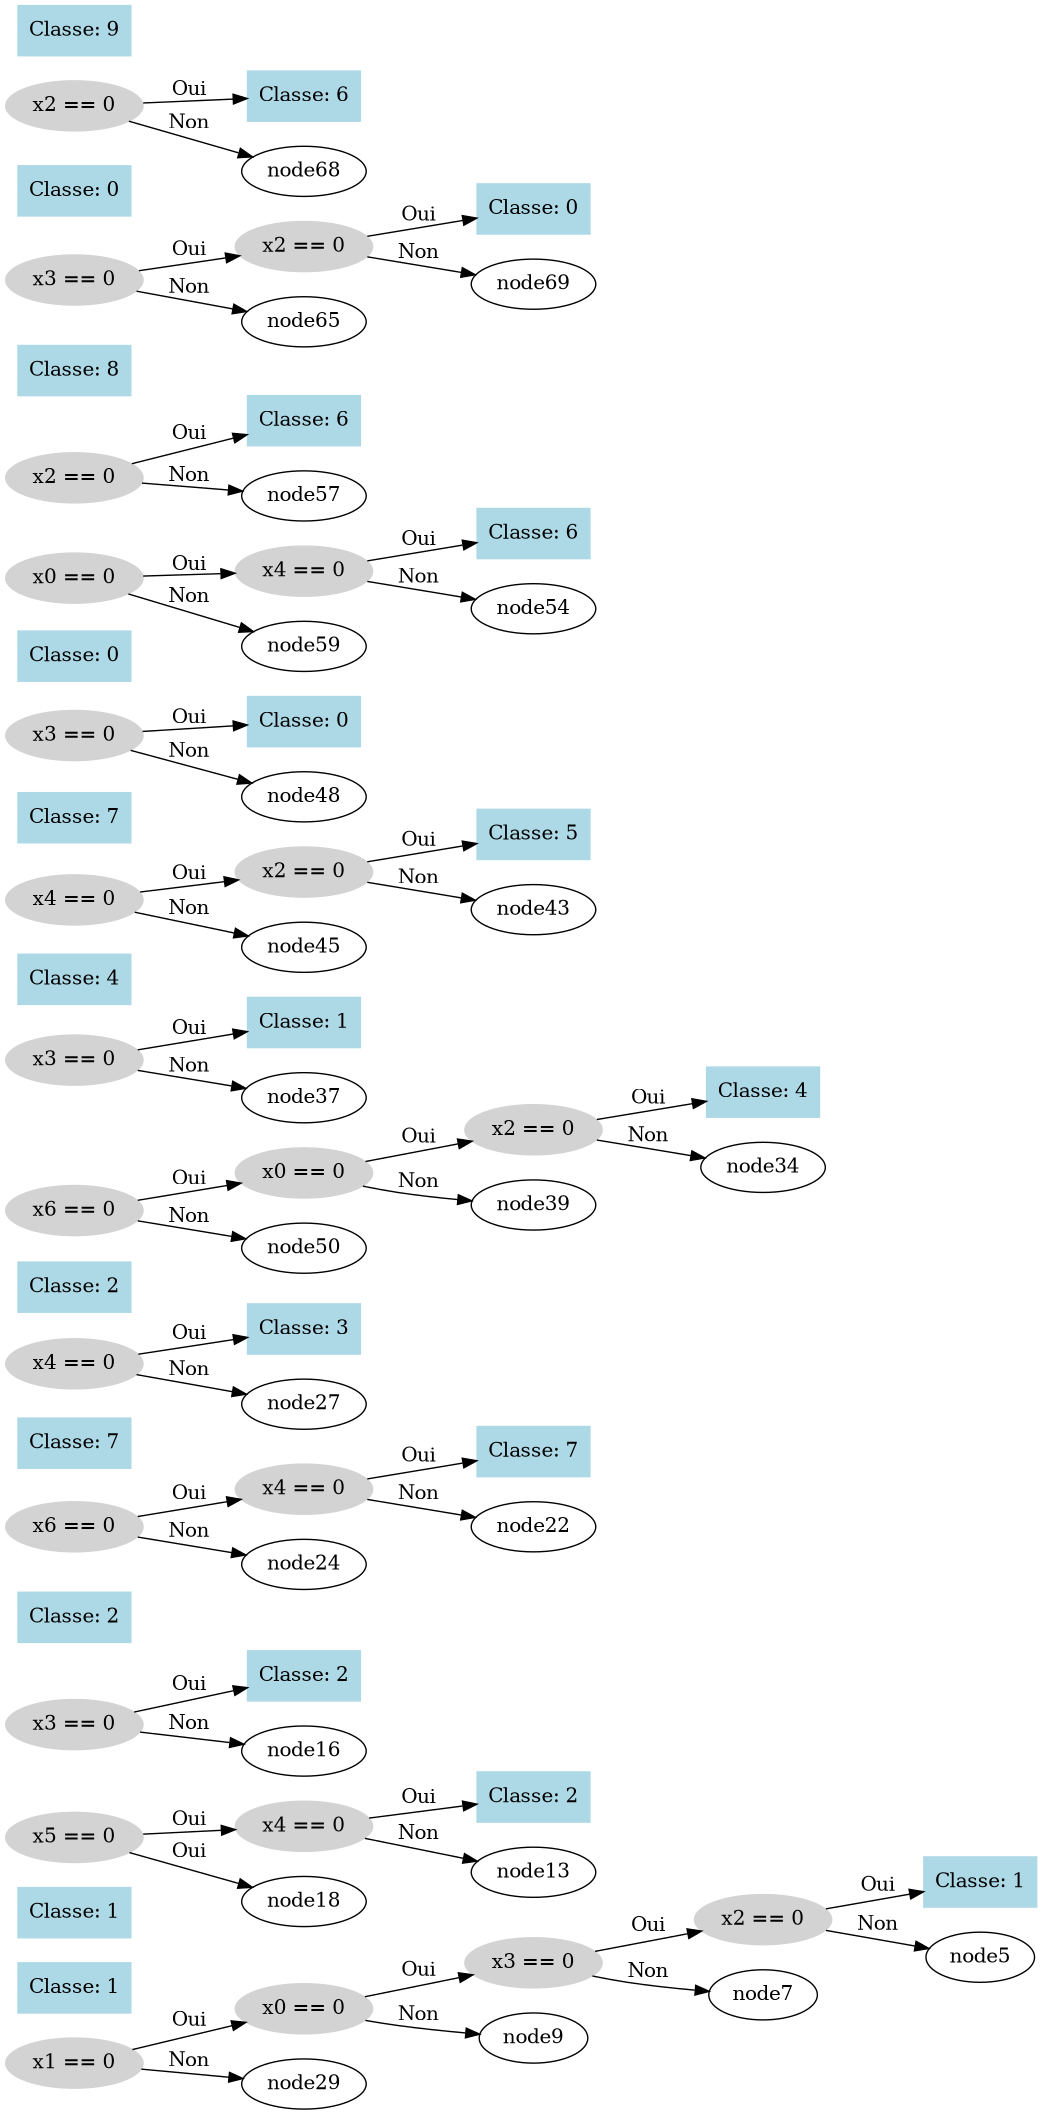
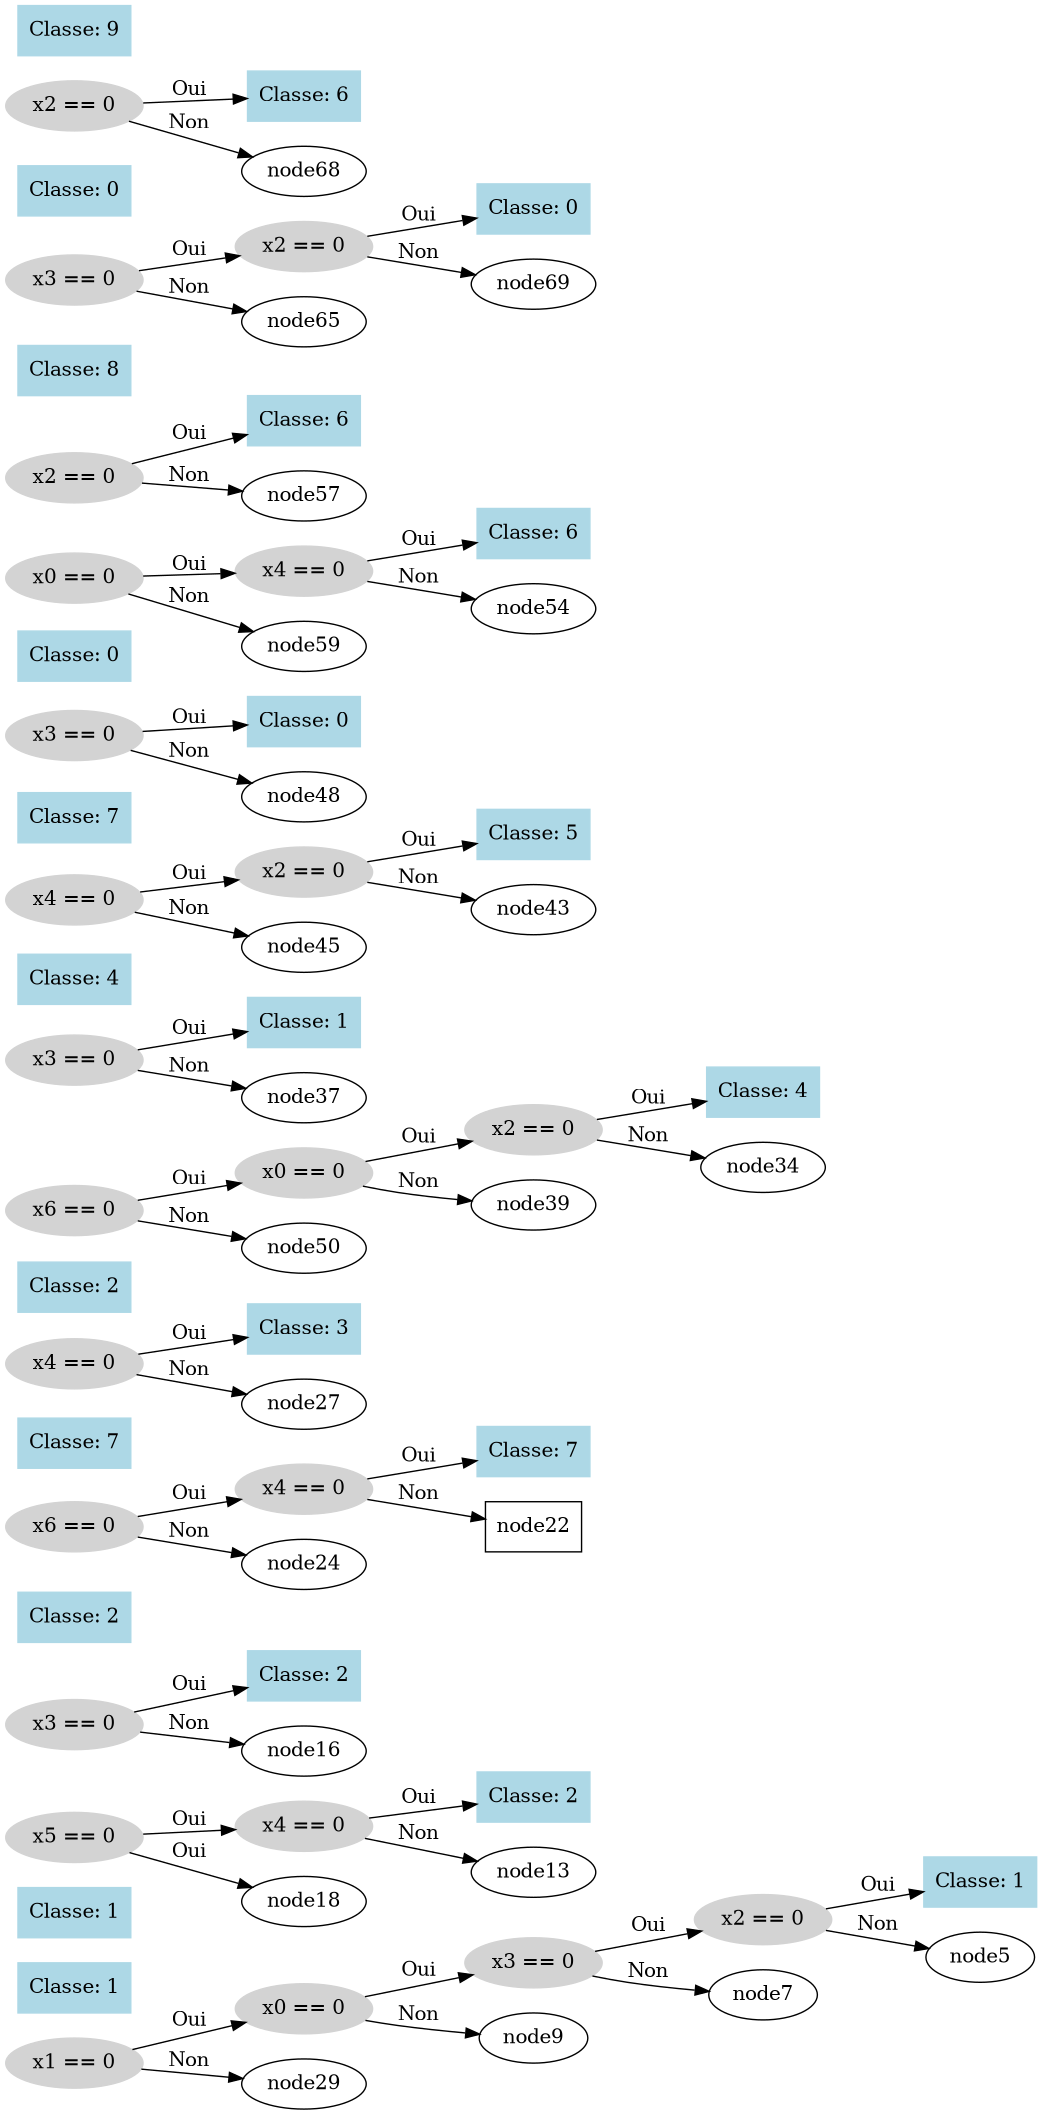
node "node22": shape ellipse -> box
